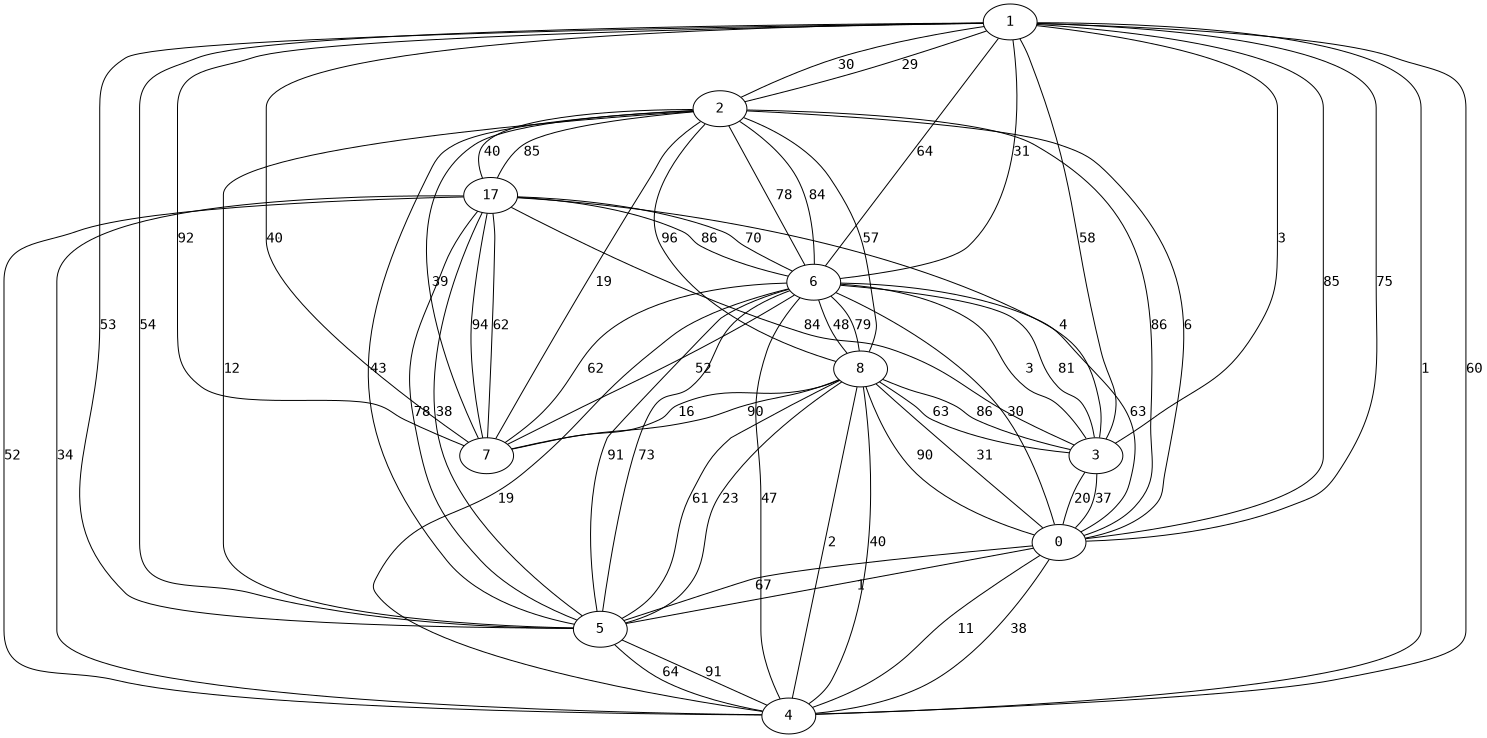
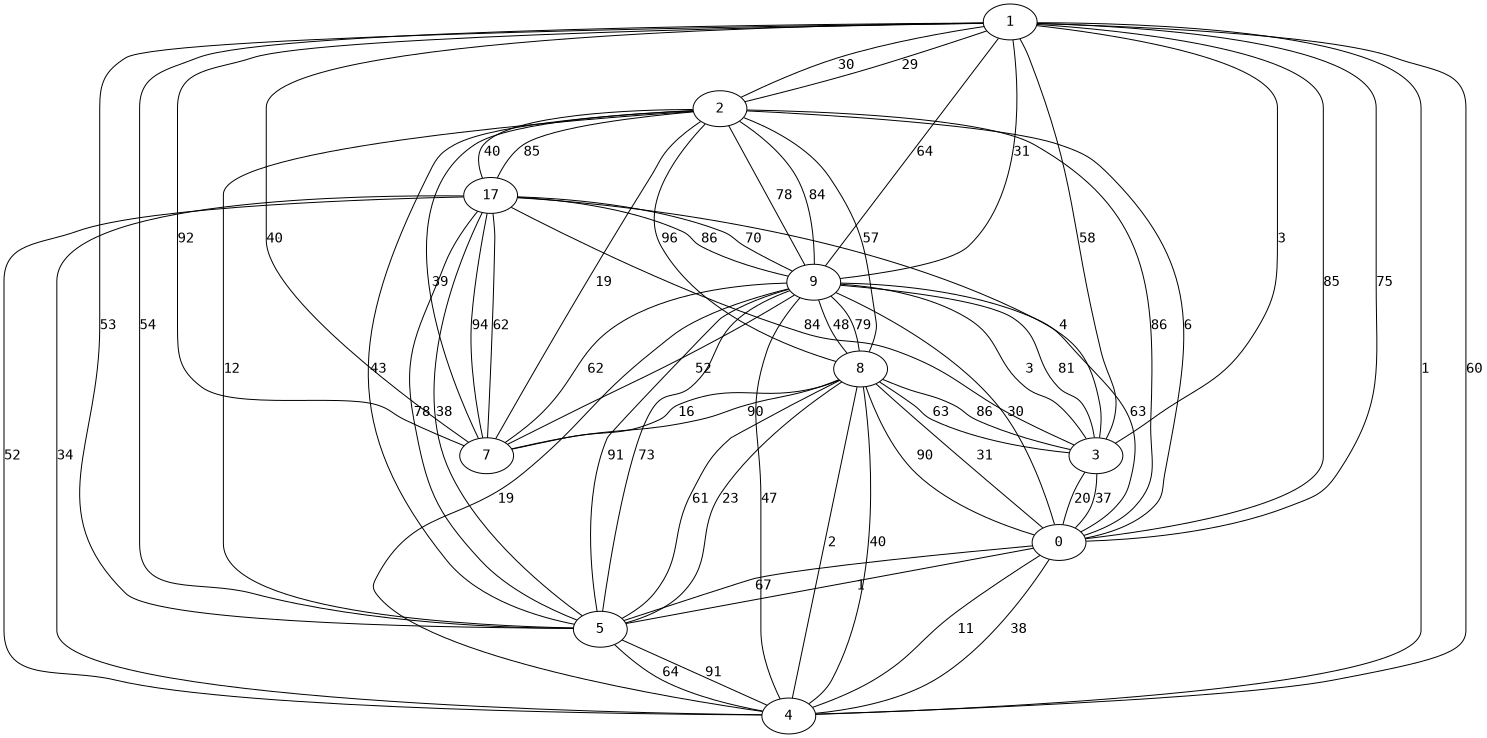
node "6": label "6" -> "9"
